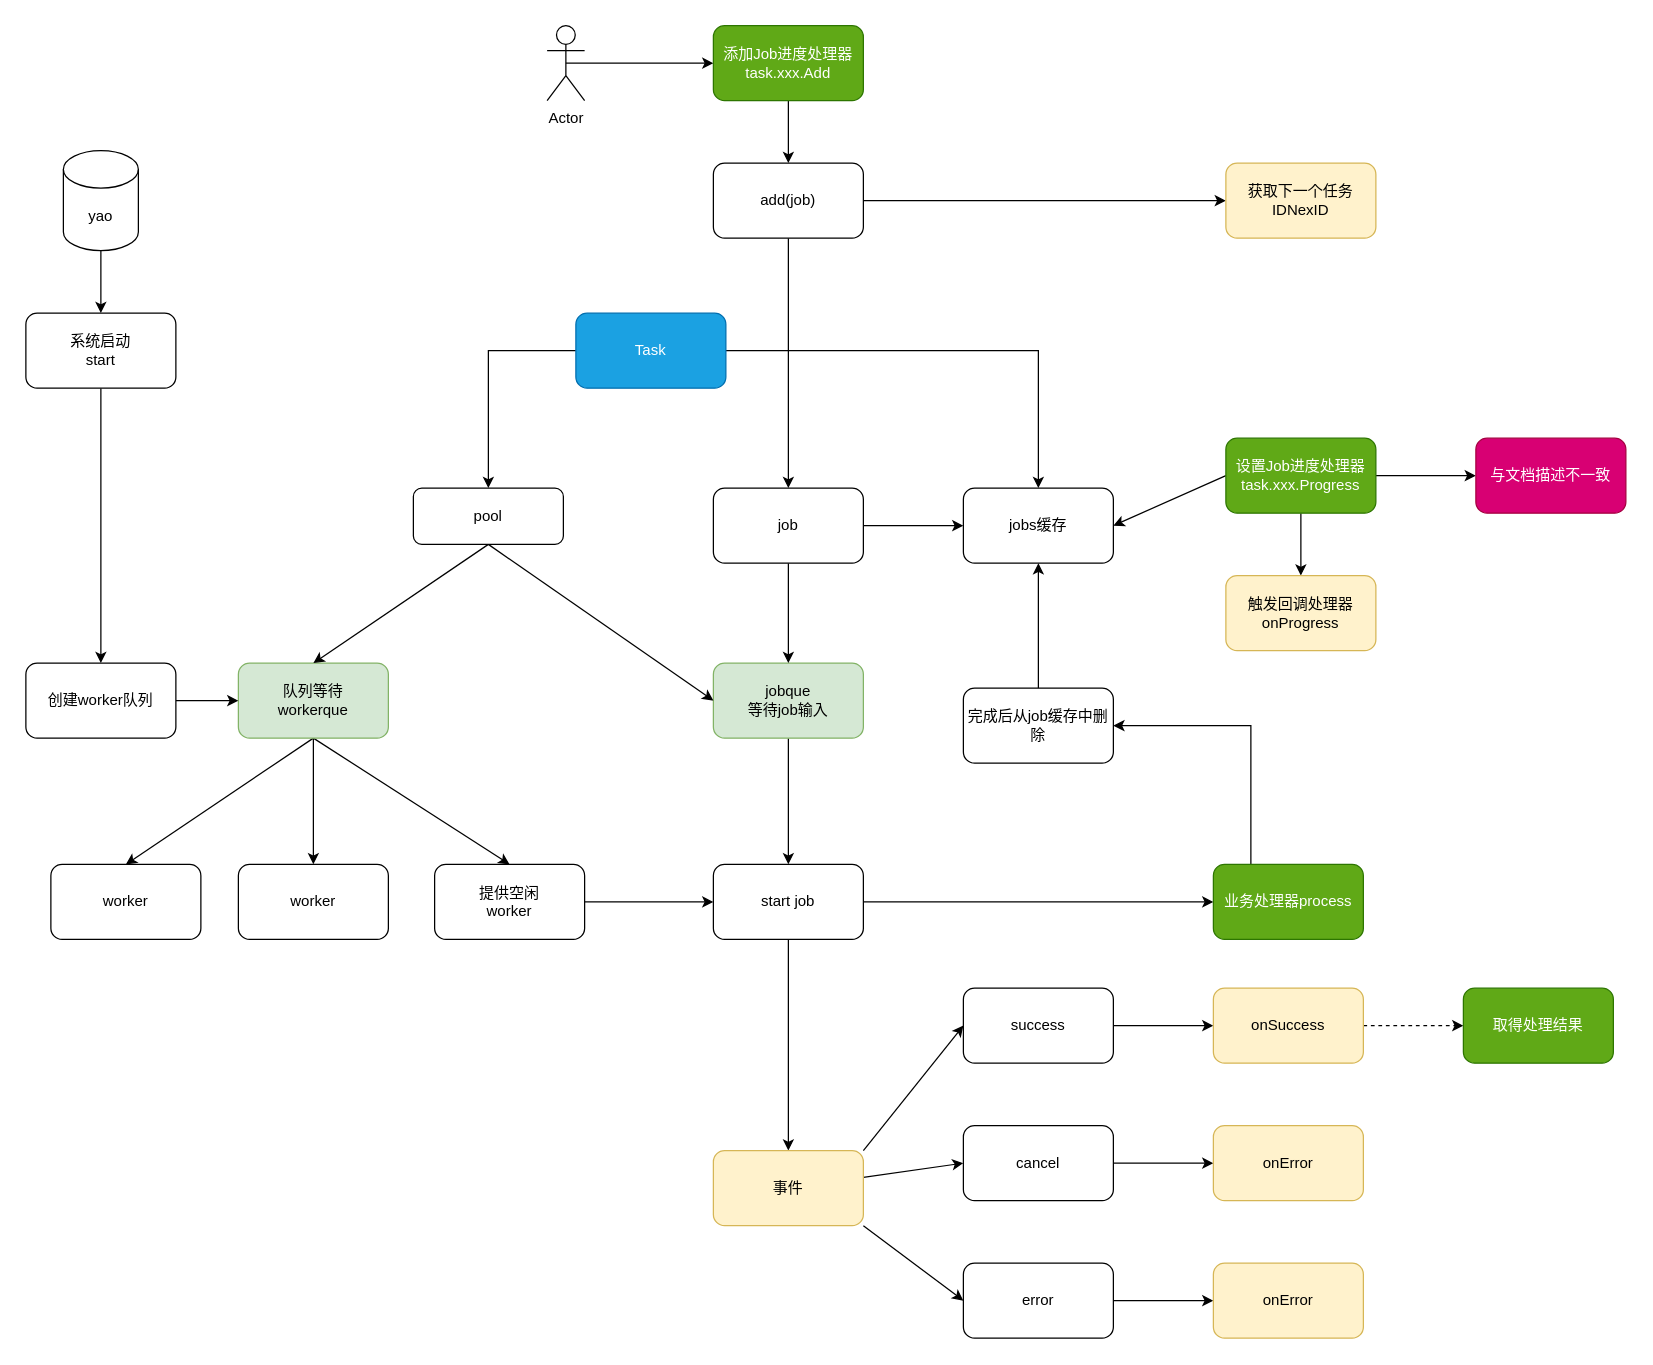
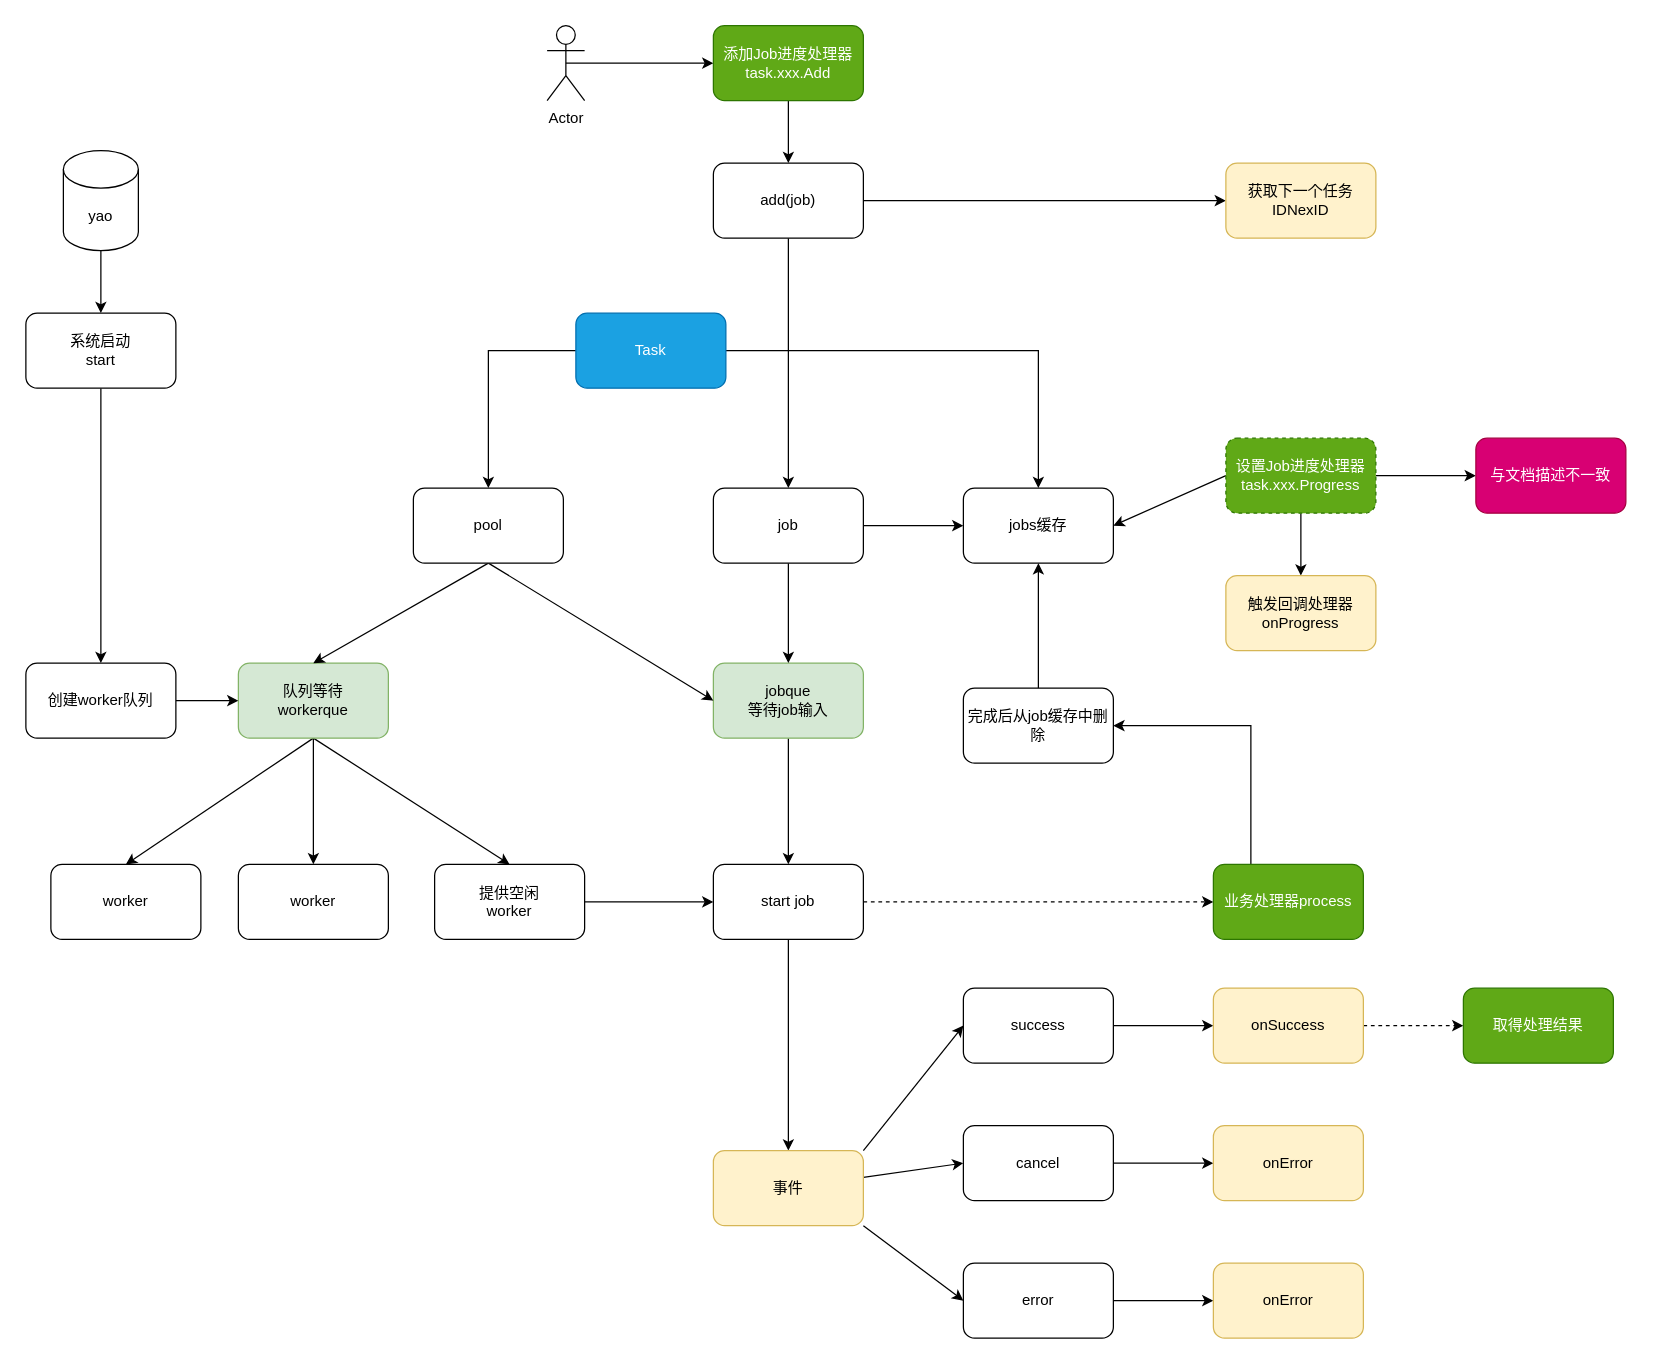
node "设置Job进度处理器task.xxx.Progress": style solid -> dashed
node "pool": size 150x56 -> 150x75
edge "start job" -> "业务处理器process": style solid -> dashed
